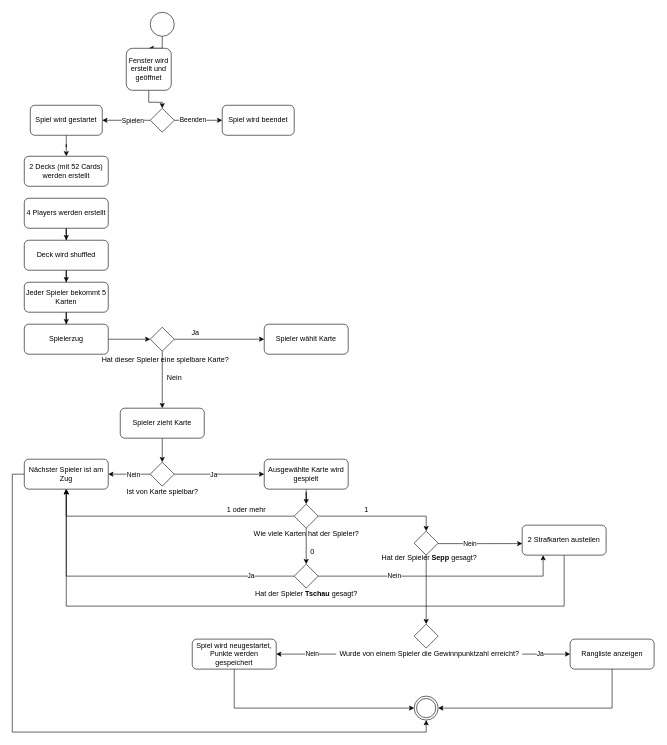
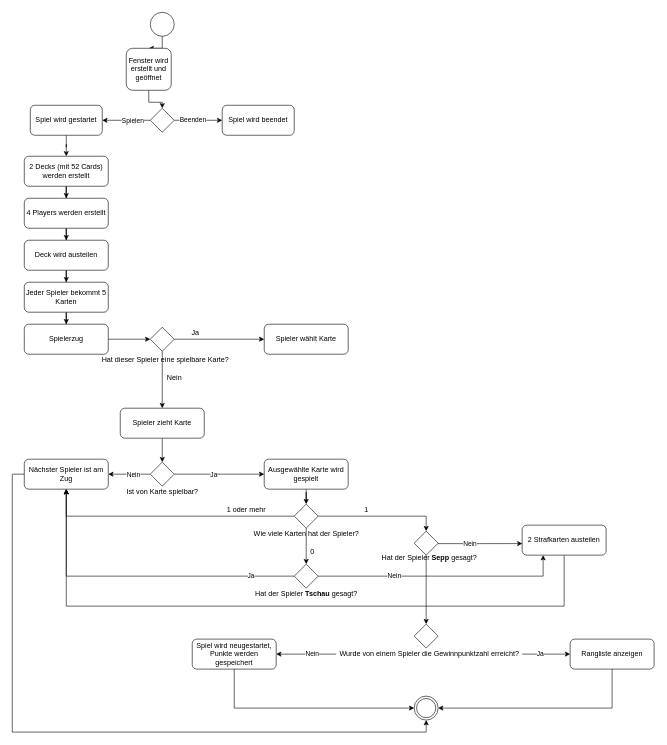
edge "2 Decks (mit 52 Cards) werden erstellt" -> "4 Players werden erstellt": added
node "Deck wird shuffled": label "Deck wird shuffled" -> "Deck wird austeilen"
